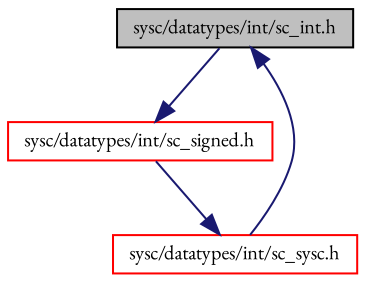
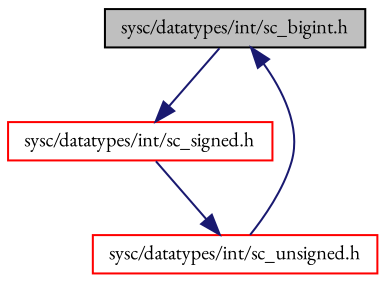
node "sysc/datatypes/int/sc_int.h": label "sysc/datatypes/int/sc_int.h" -> "sysc/datatypes/int/sc_bigint.h"
node "sysc/datatypes/int/sc_sysc.h": label "sysc/datatypes/int/sc_sysc.h" -> "sysc/datatypes/int/sc_unsigned.h"
